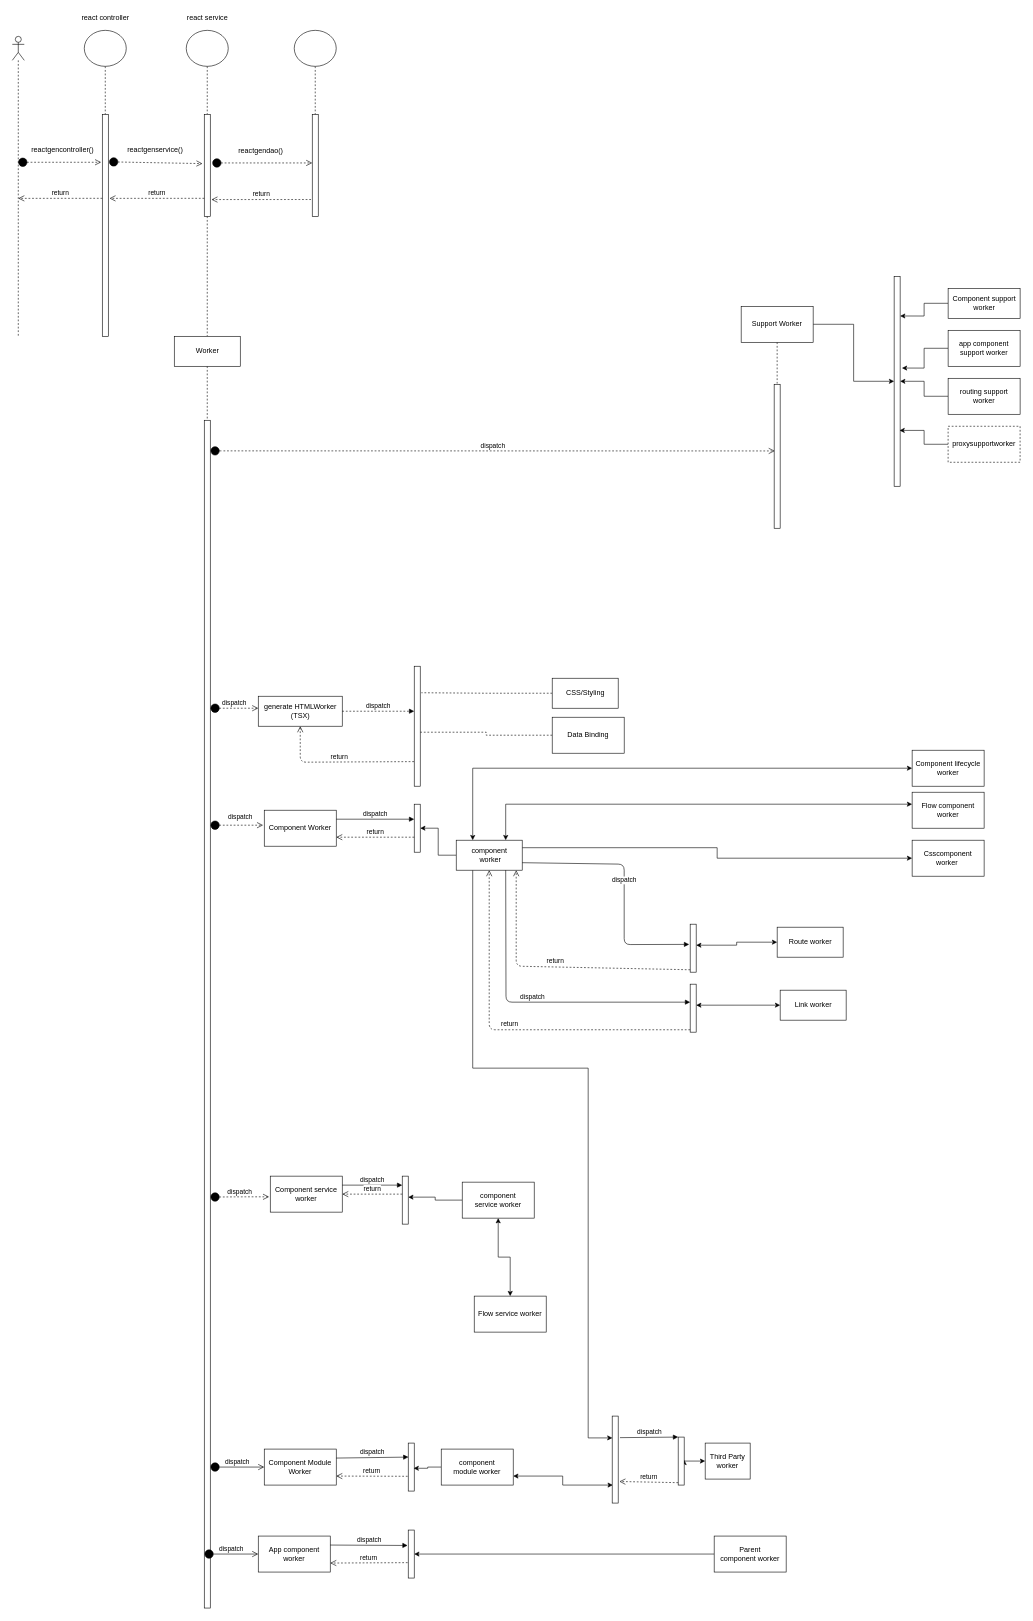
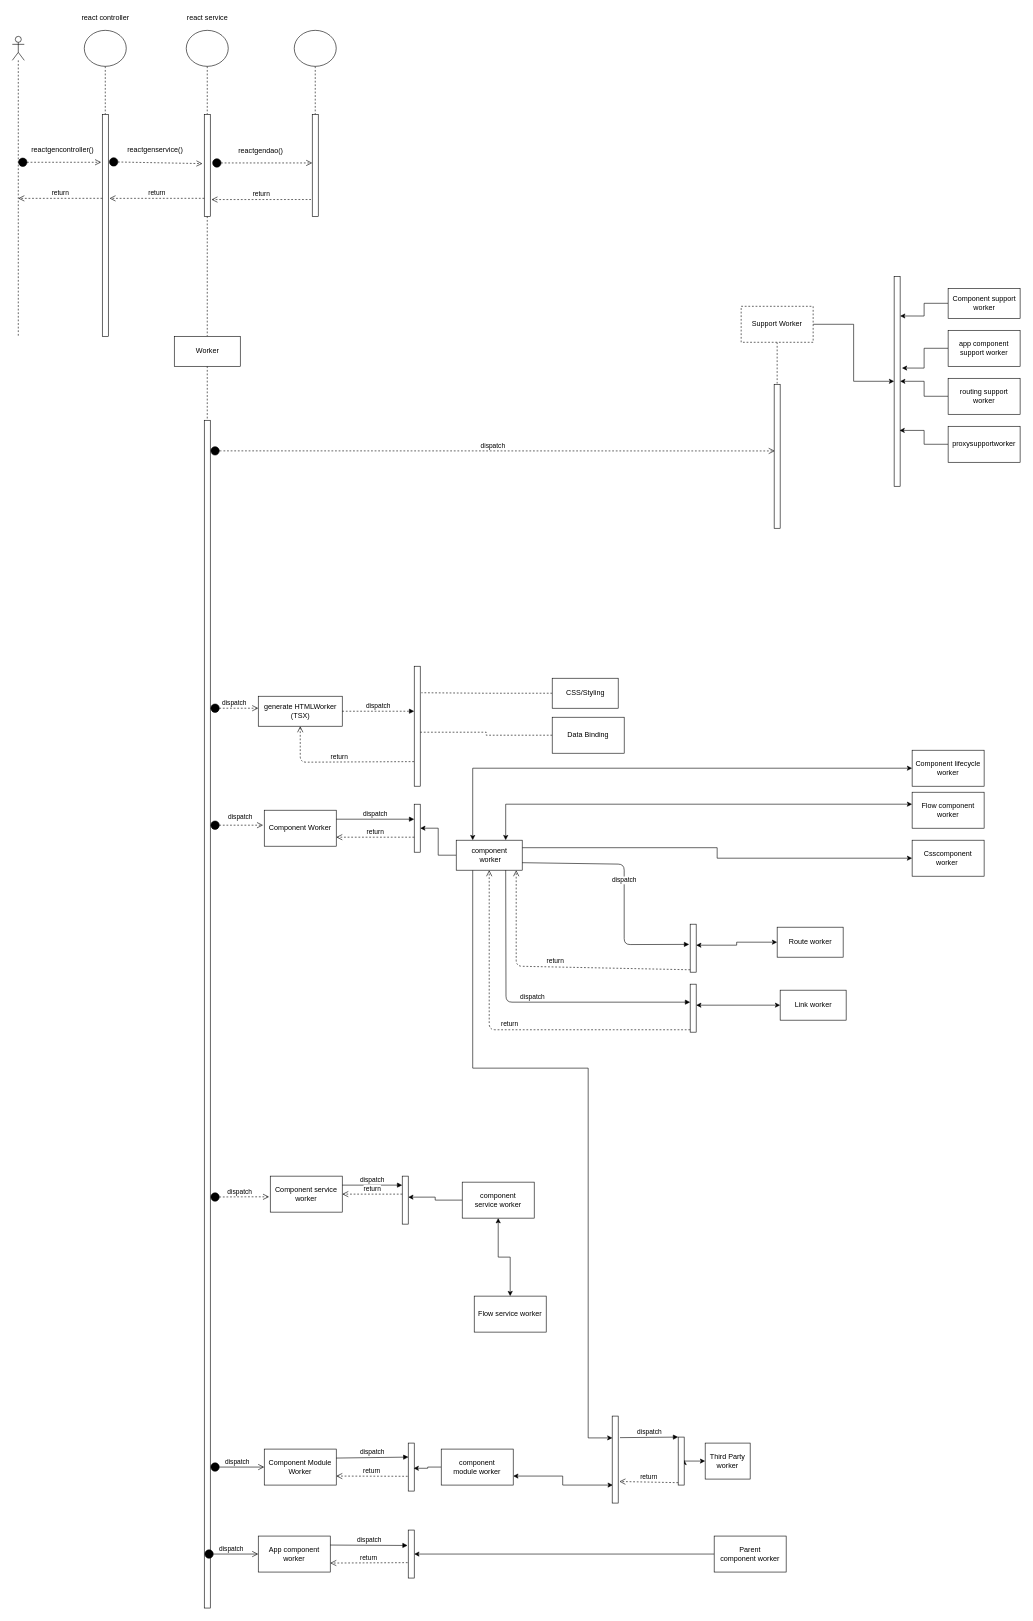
node "Support Worker": style solid -> dashed
node "proxysupportworker": style dashed -> solid
